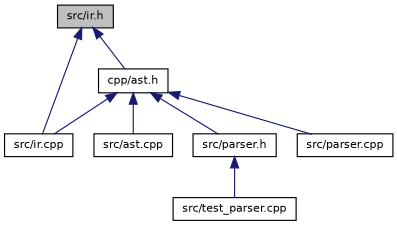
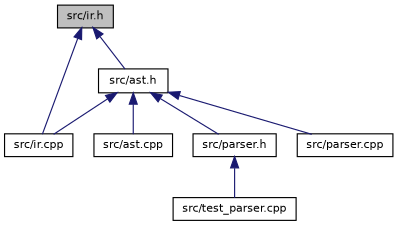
node "cpp/ast.h": label "cpp/ast.h" -> "src/ast.h"
